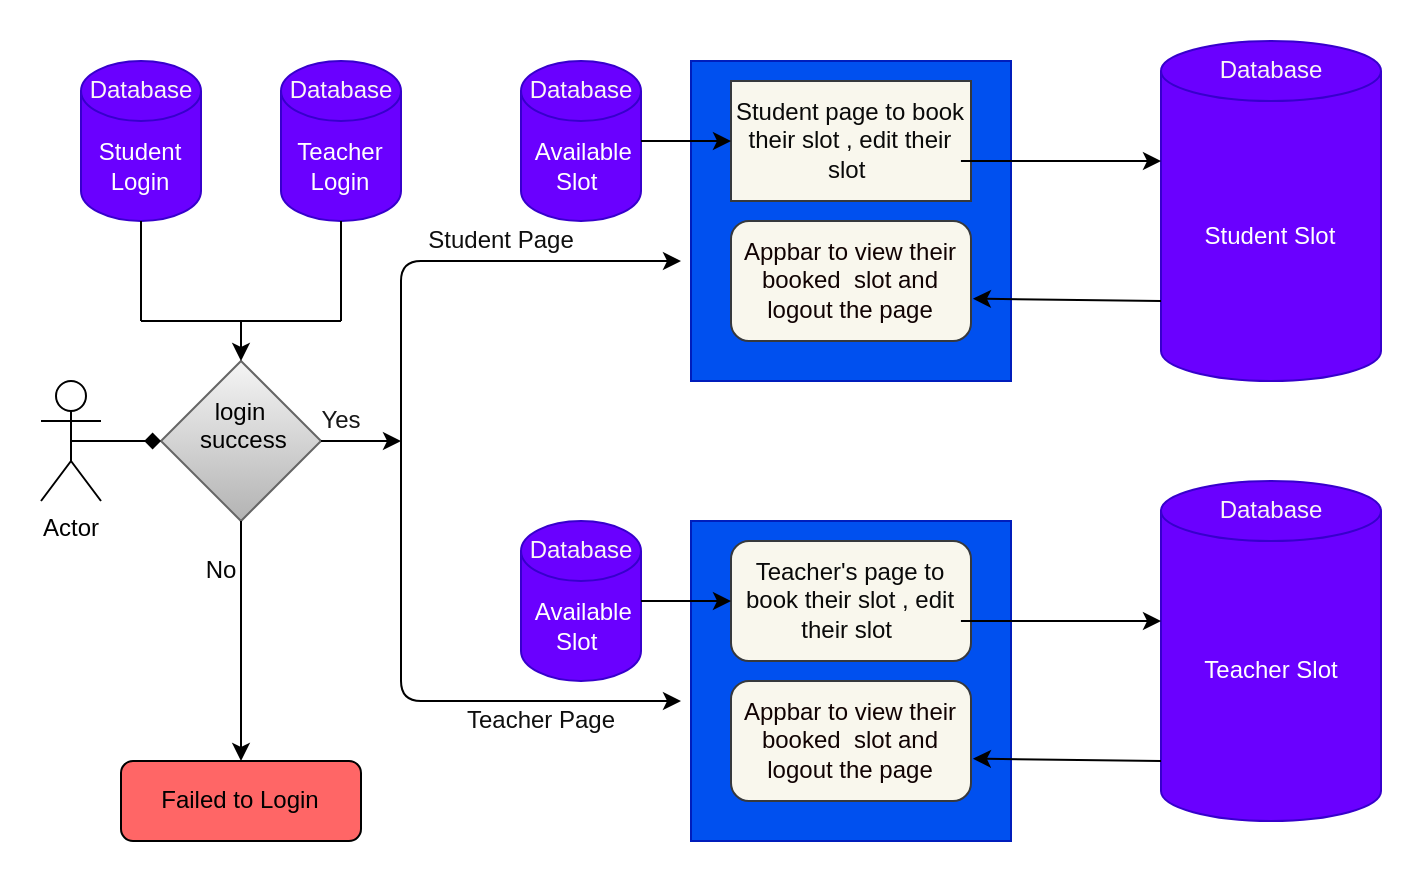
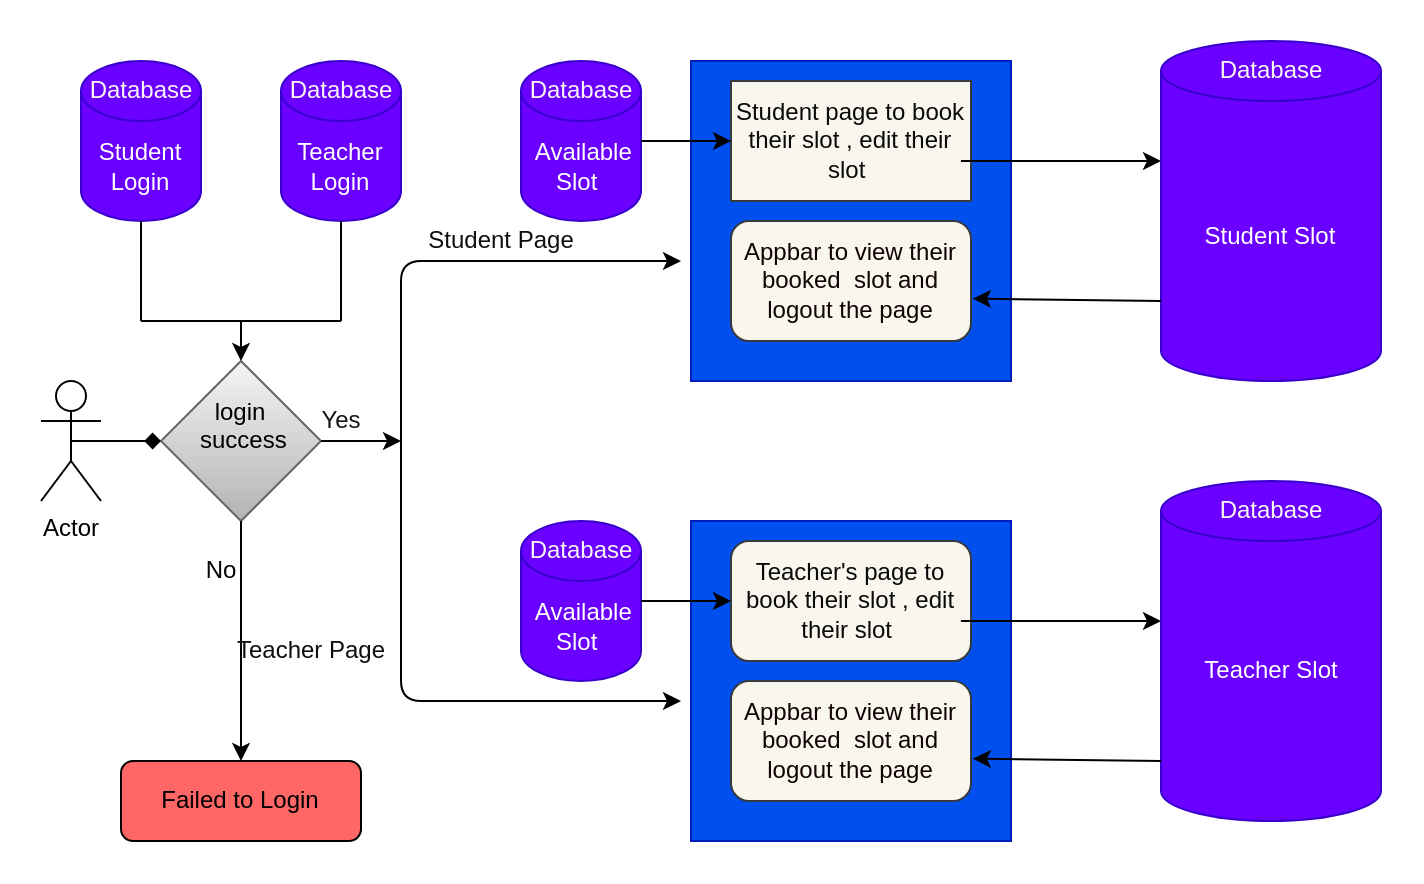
node "Teacher Page": moved (541, 721) -> (311, 651)
